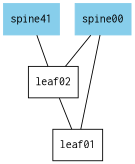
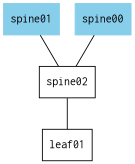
node "spine41": label "spine41" -> "spine01"
node "leaf02": label "leaf02" -> "spine02"
edge "spine00" -- "leaf01": removed
